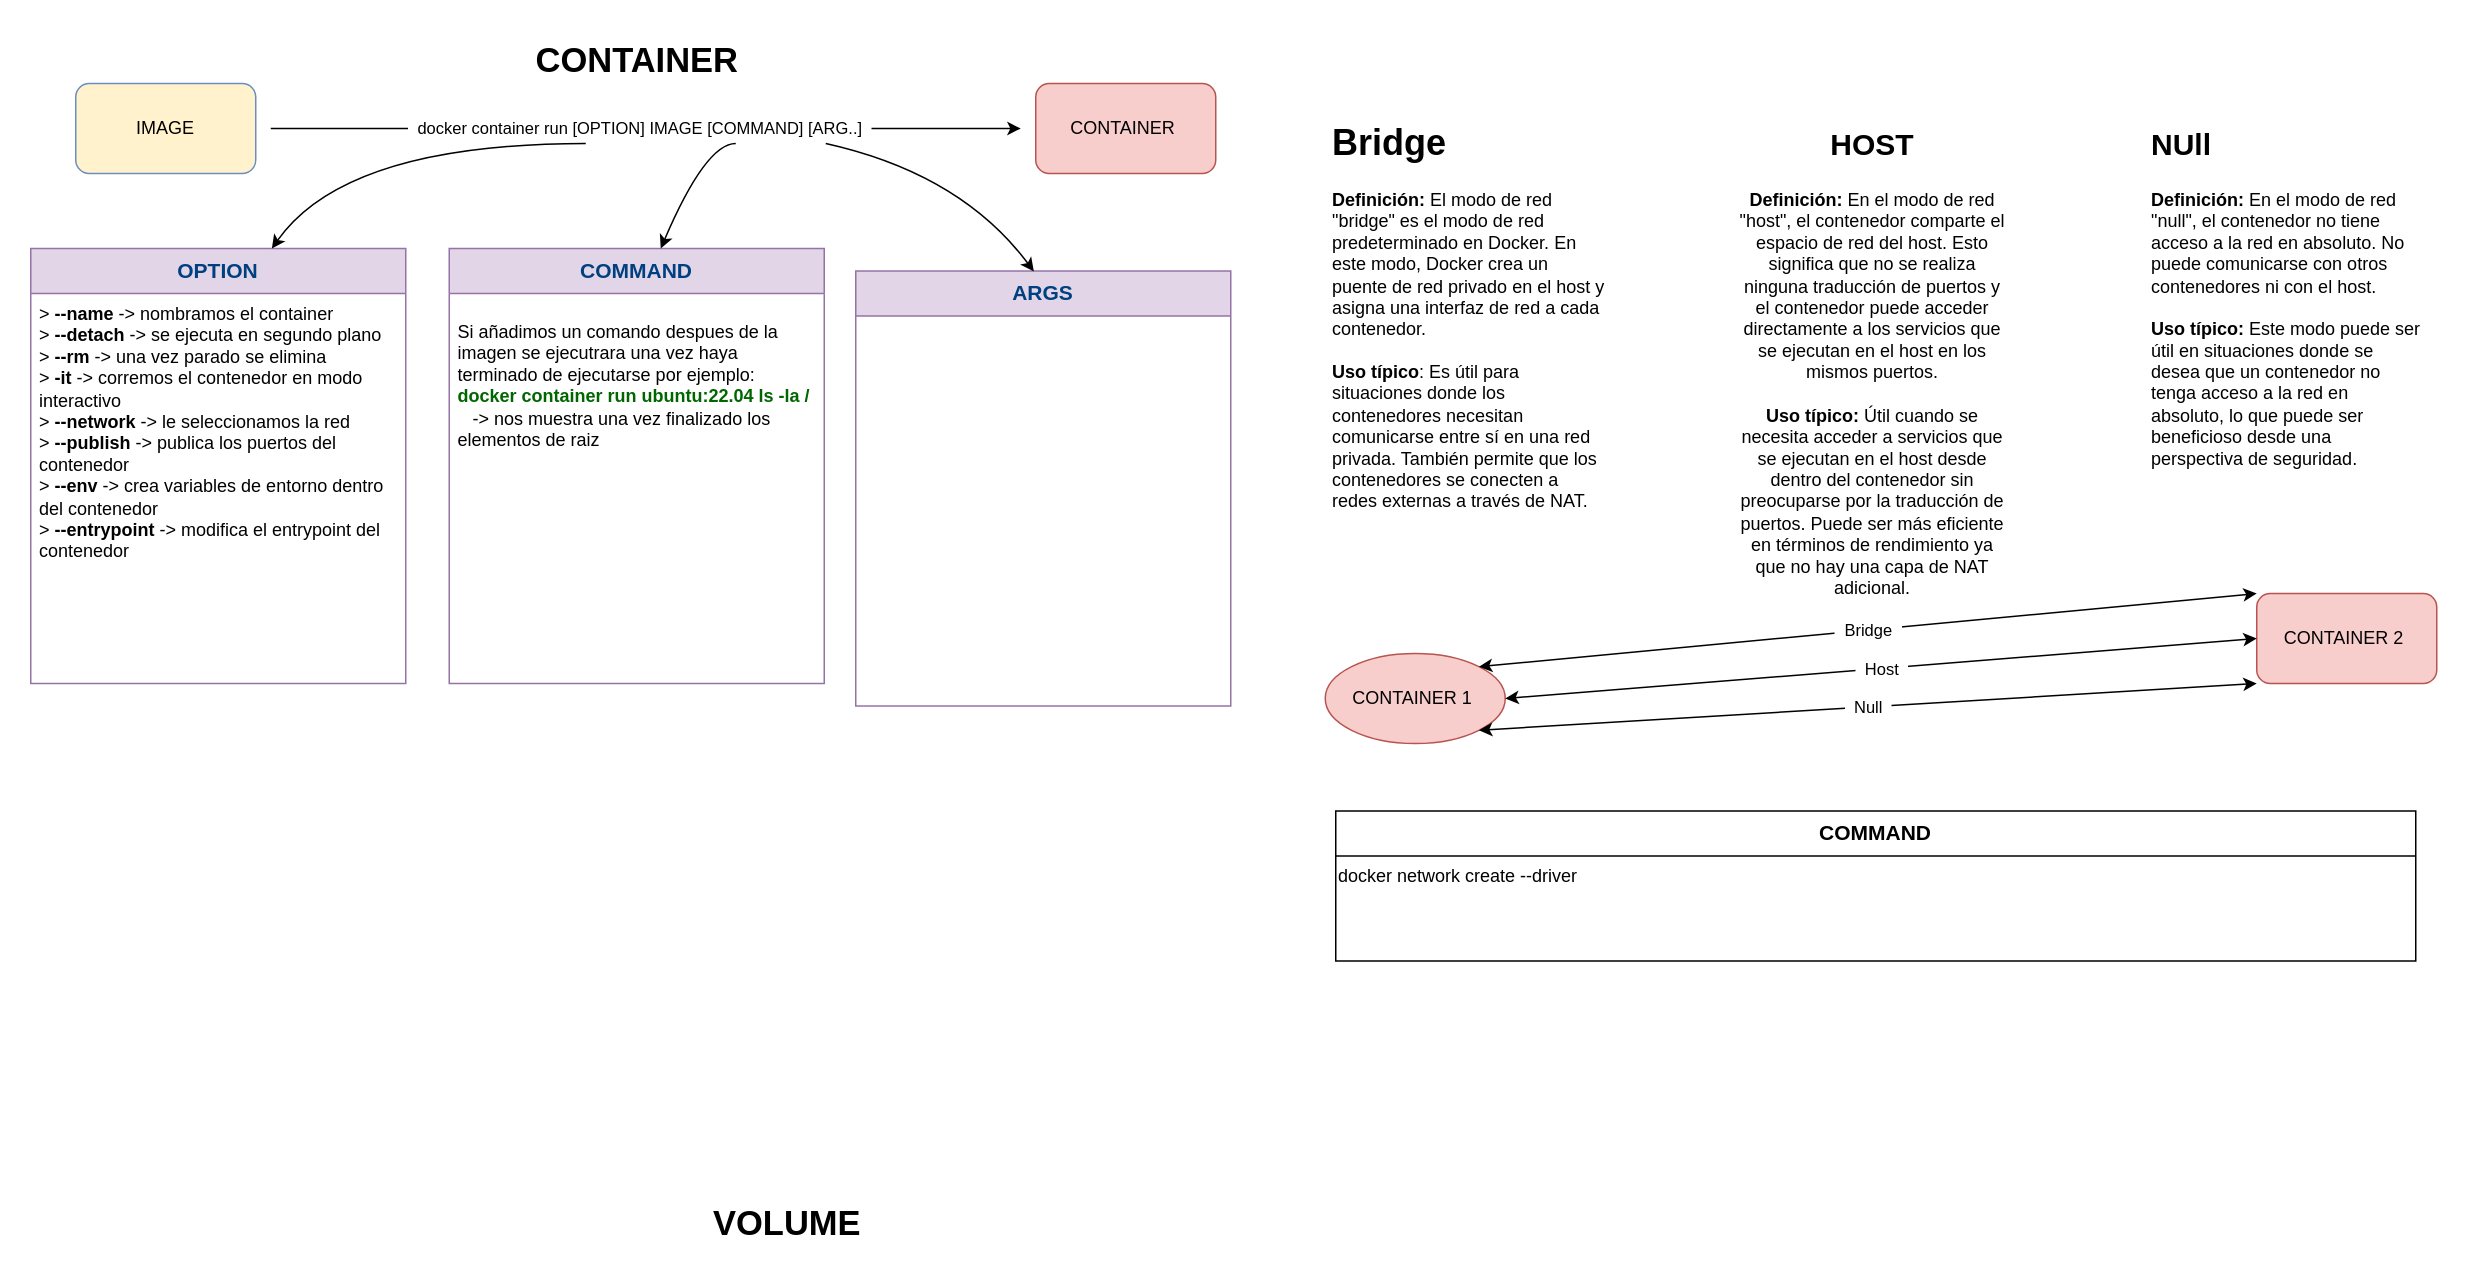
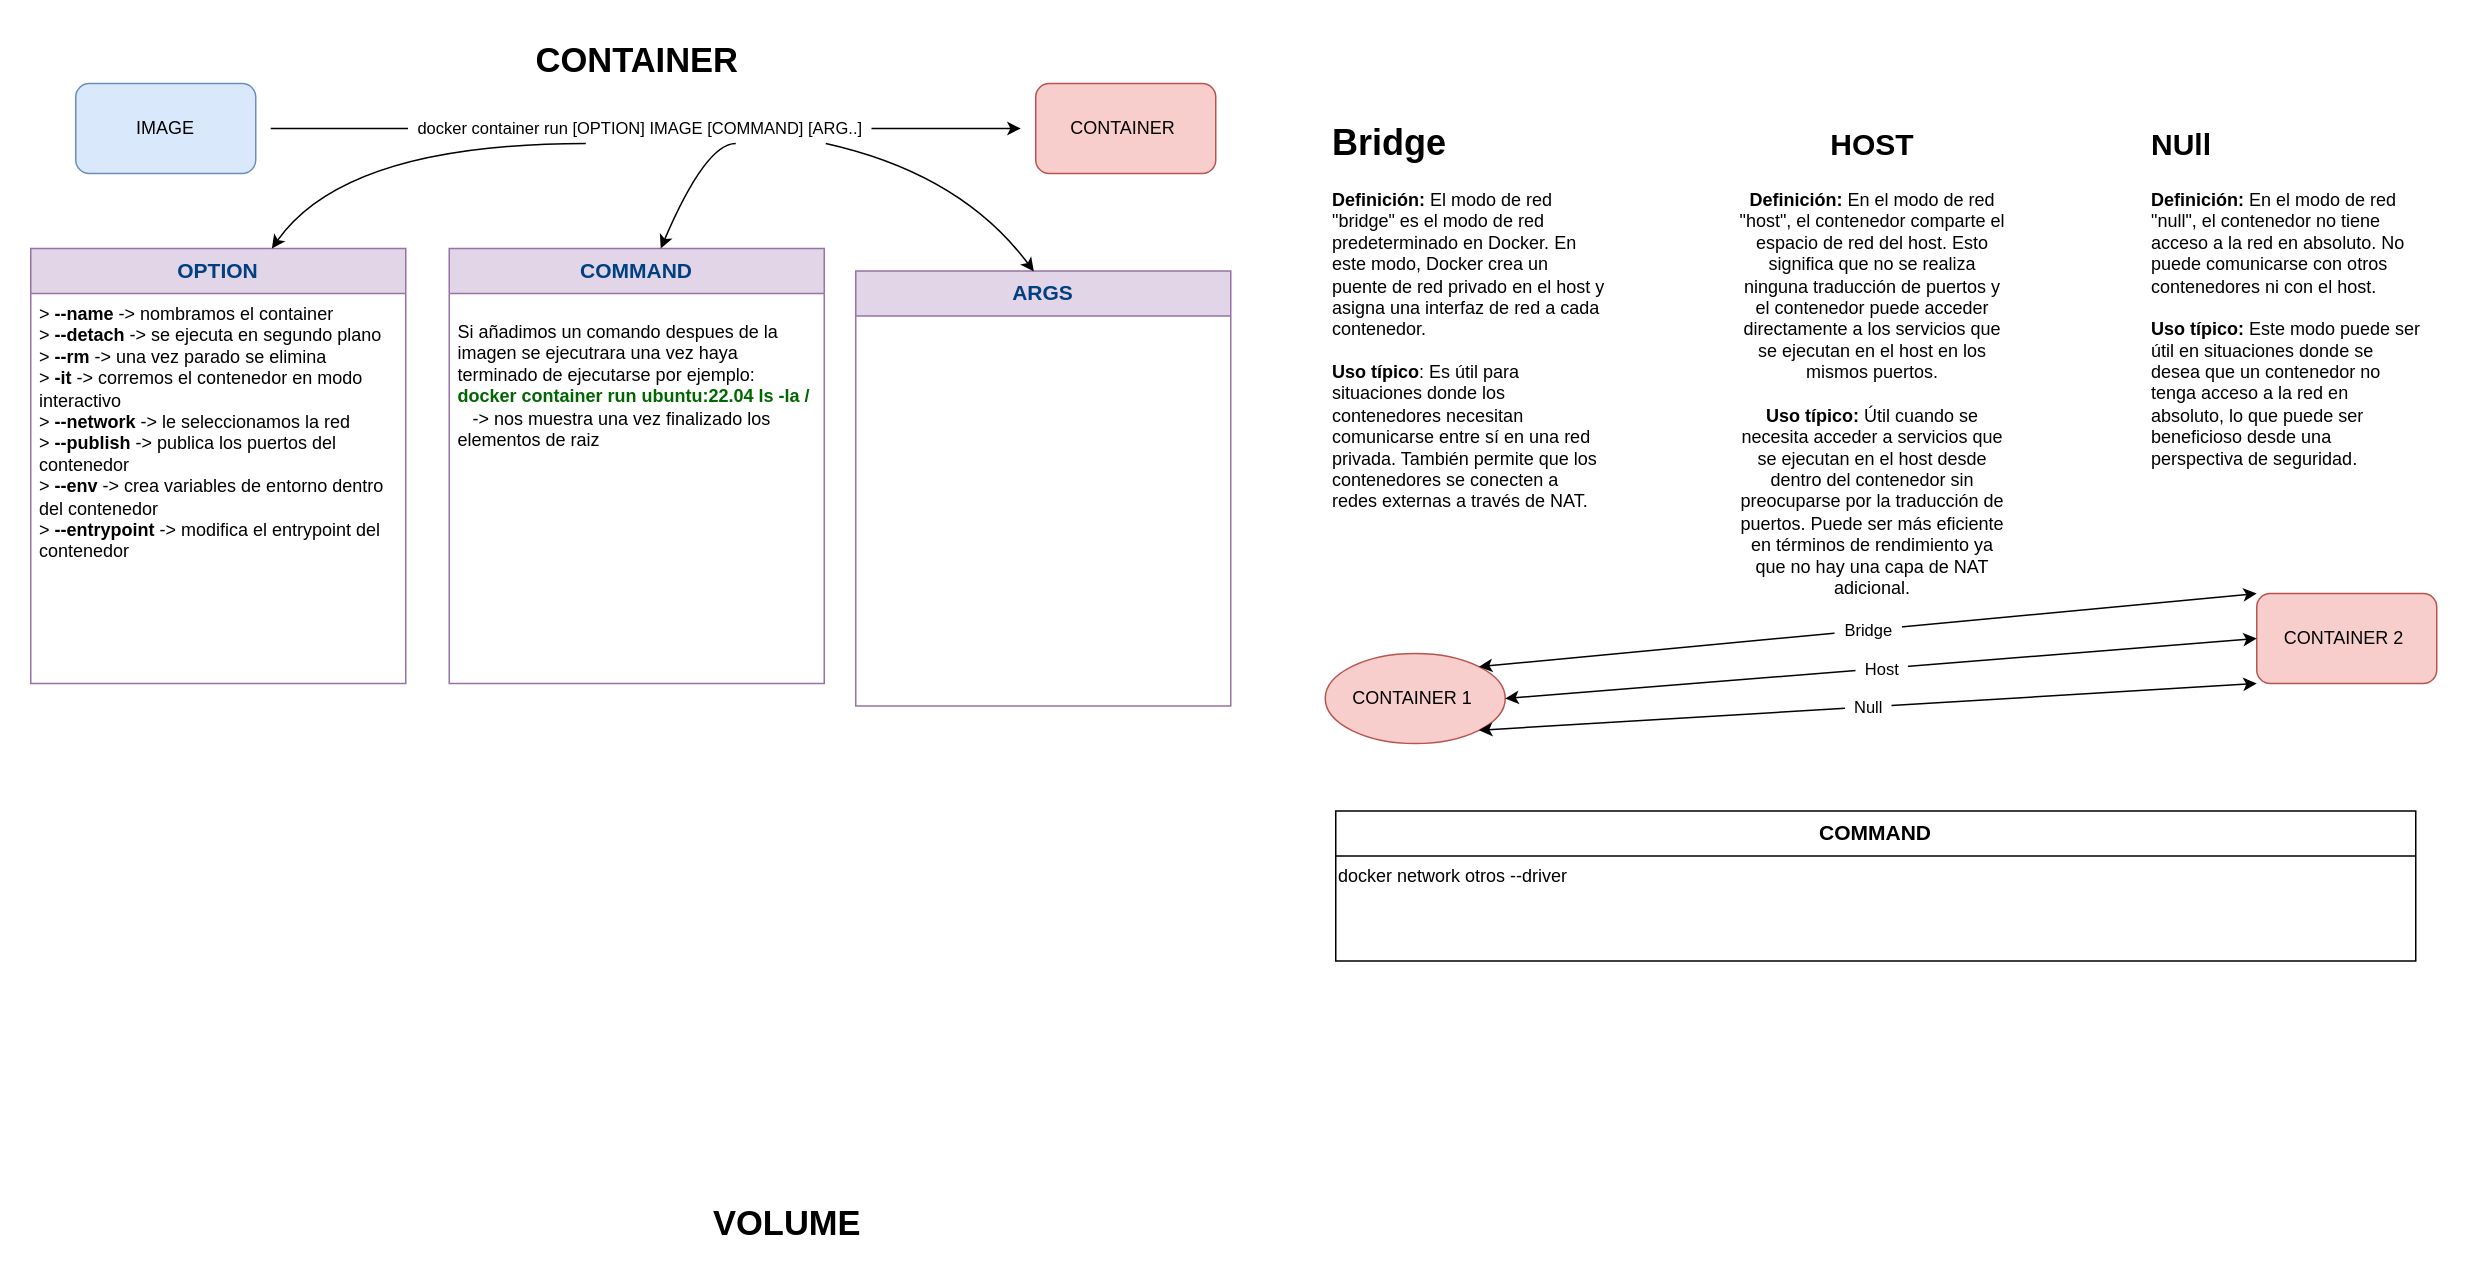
node "IMAGE": fillcolor #fff2cc -> #dae8fc
node "docker network create --driver": label "docker network create --driver" -> "docker network otros --driver"
